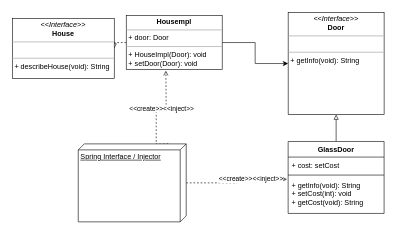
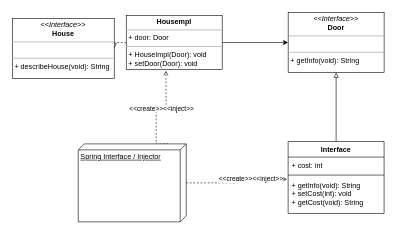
node "<<Interface>> Door + getInfo(void): String": size 96x102 -> 96x60
node "GlassDoor": label "GlassDoor" -> "Interface"
node "+ cost: setCost": label "+ cost: setCost" -> "+ cost: int"
